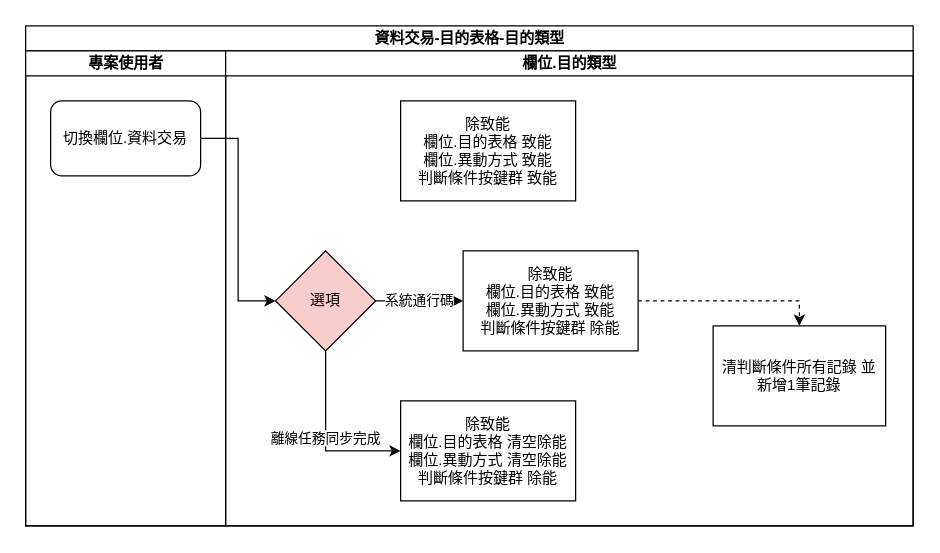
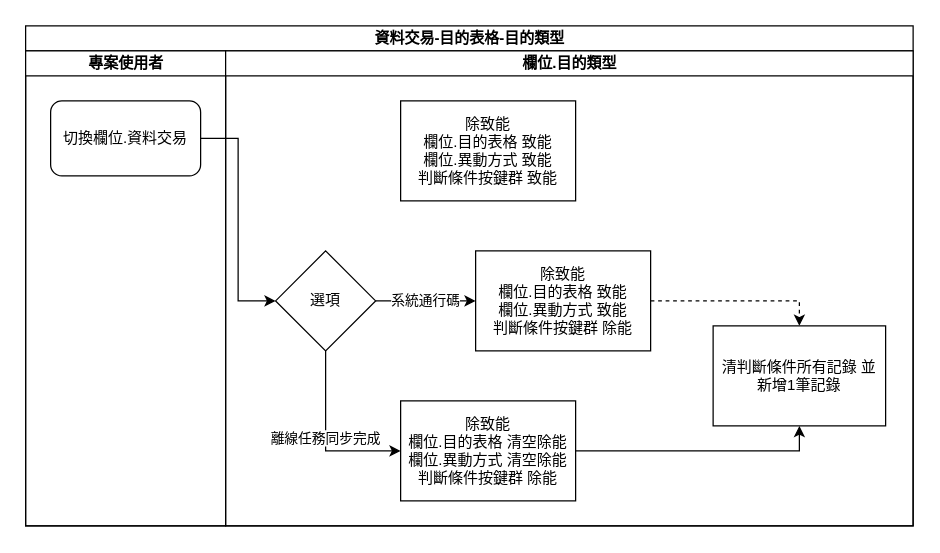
node "選項": fillcolor #f8cecc -> #ffffff
node "除致能 欄位.目的表格 致能 欄位.異動方式 致能 判斷條件按鍵群 除能": moved (551, 301) -> (563, 301)
edge "除致能 欄位.目的表格 清空除能 欄位.異動方式 清空除能 判斷條件按鍵群 除能" -> "清判斷條件所有記錄 並 新增1筆記錄": added
